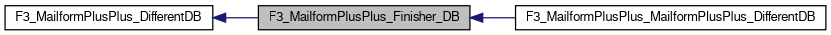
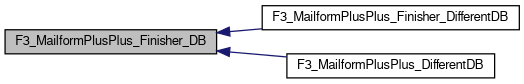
edge "F3_MailformPlusPlus_Finisher_DB" -> "F3_MailformPlusPlus_DifferentDB": reversed
node "F3_MailformPlusPlus_MailformPlusPlus_DifferentDB": label "F3_MailformPlusPlus_MailformPlusPlus_DifferentDB" -> "F3_MailformPlusPlus_Finisher_DifferentDB"
